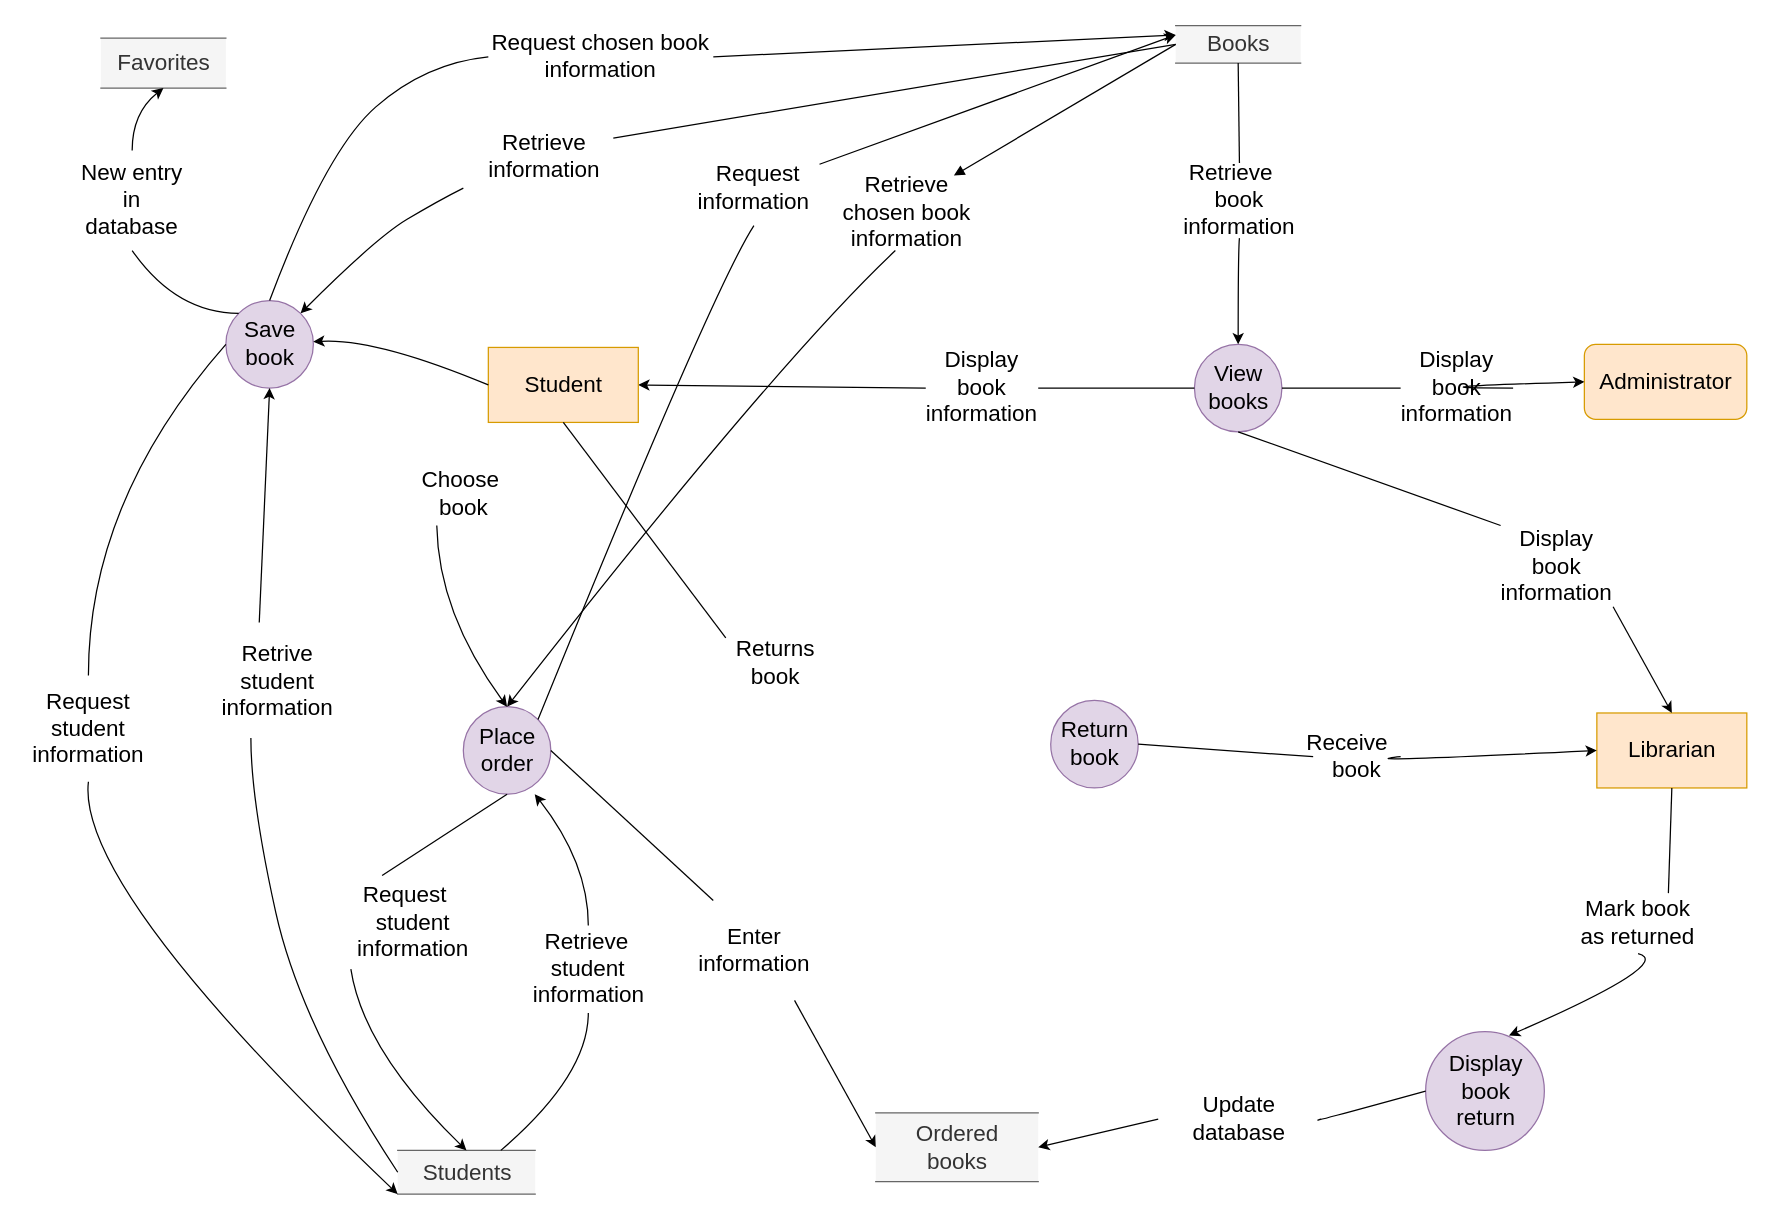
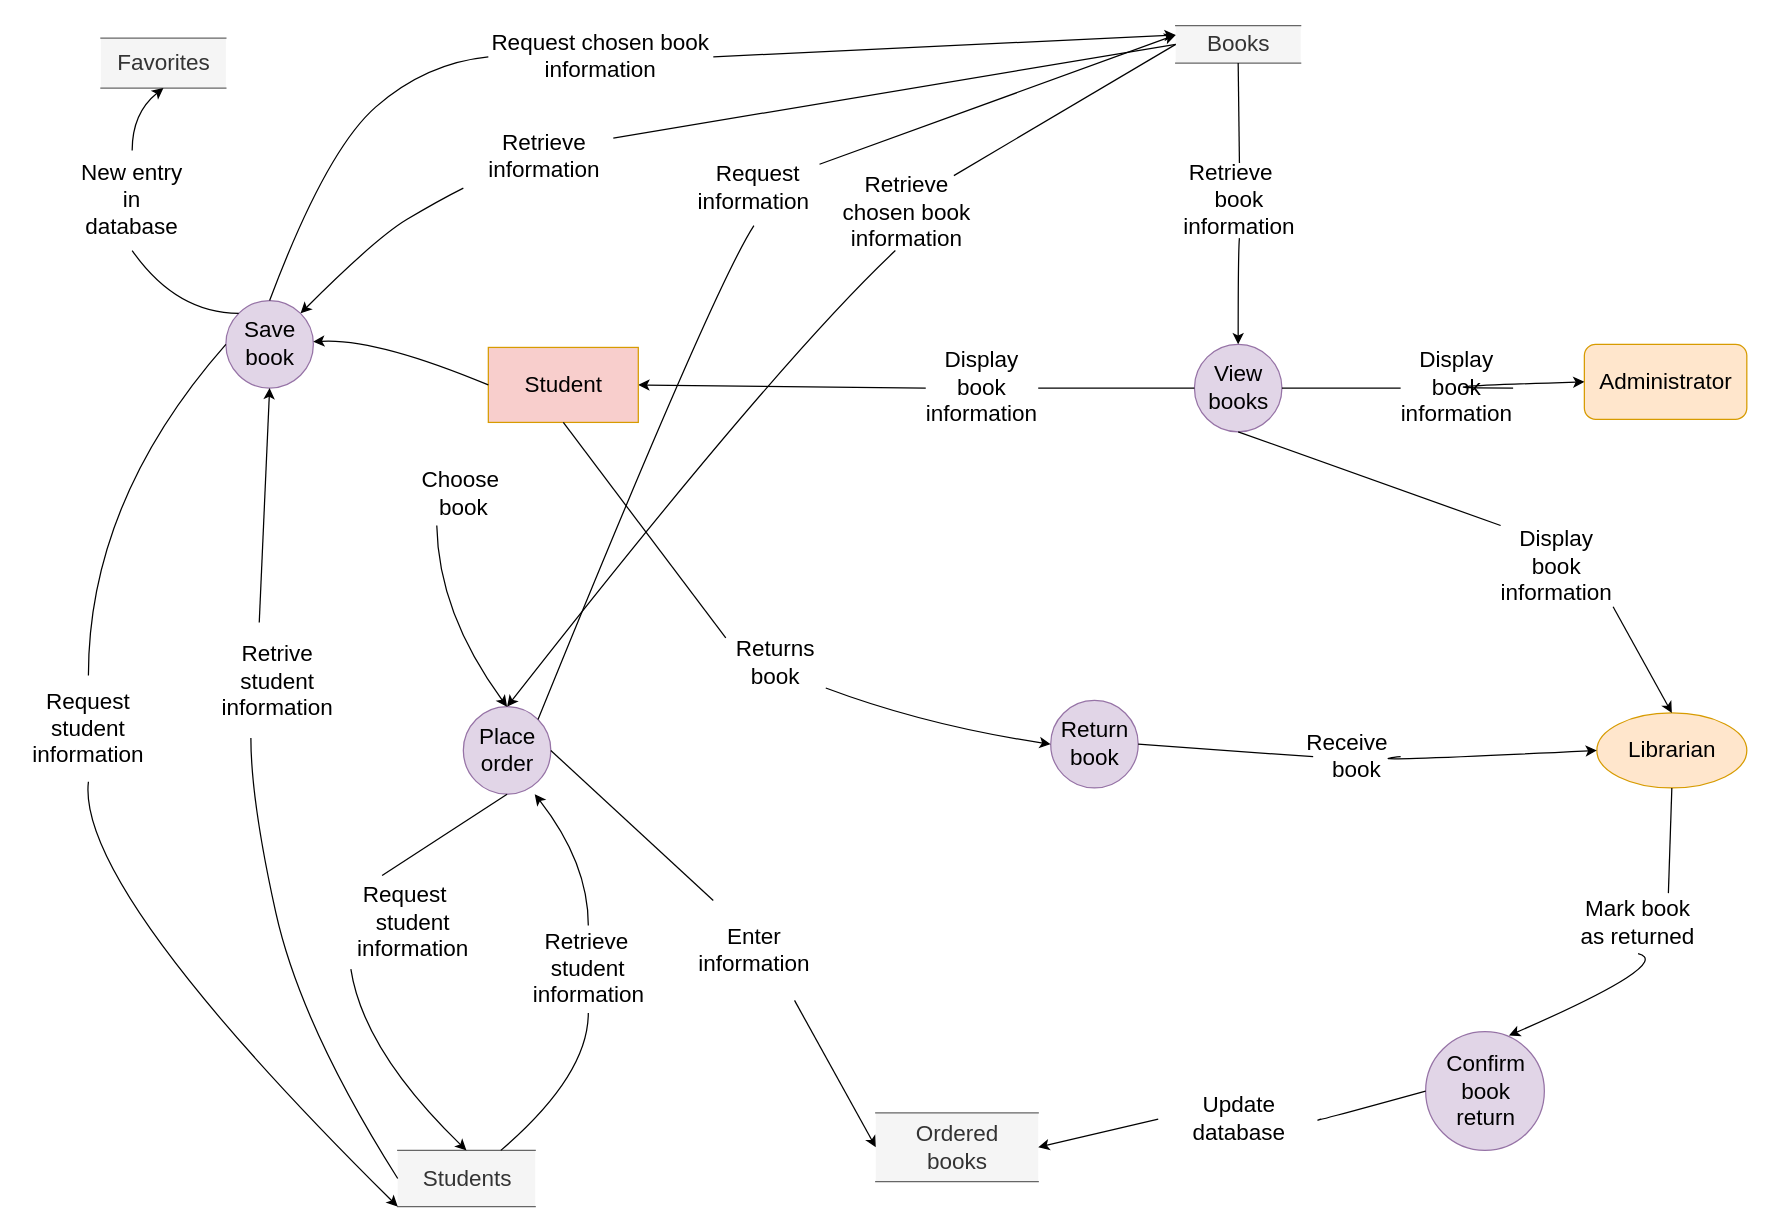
edge "Books" -> "Retrieve chosen book information": arrowhead block -> none
node "Student": fillcolor #ffe6cc -> #f8cecc
edge "Returns book" -> "Return book": added
node "Librarian": shape rectangle -> ellipse
node "Display book return": label "Display book return" -> "Confirm book return"
node "Students": size 138x44 -> 138x56
